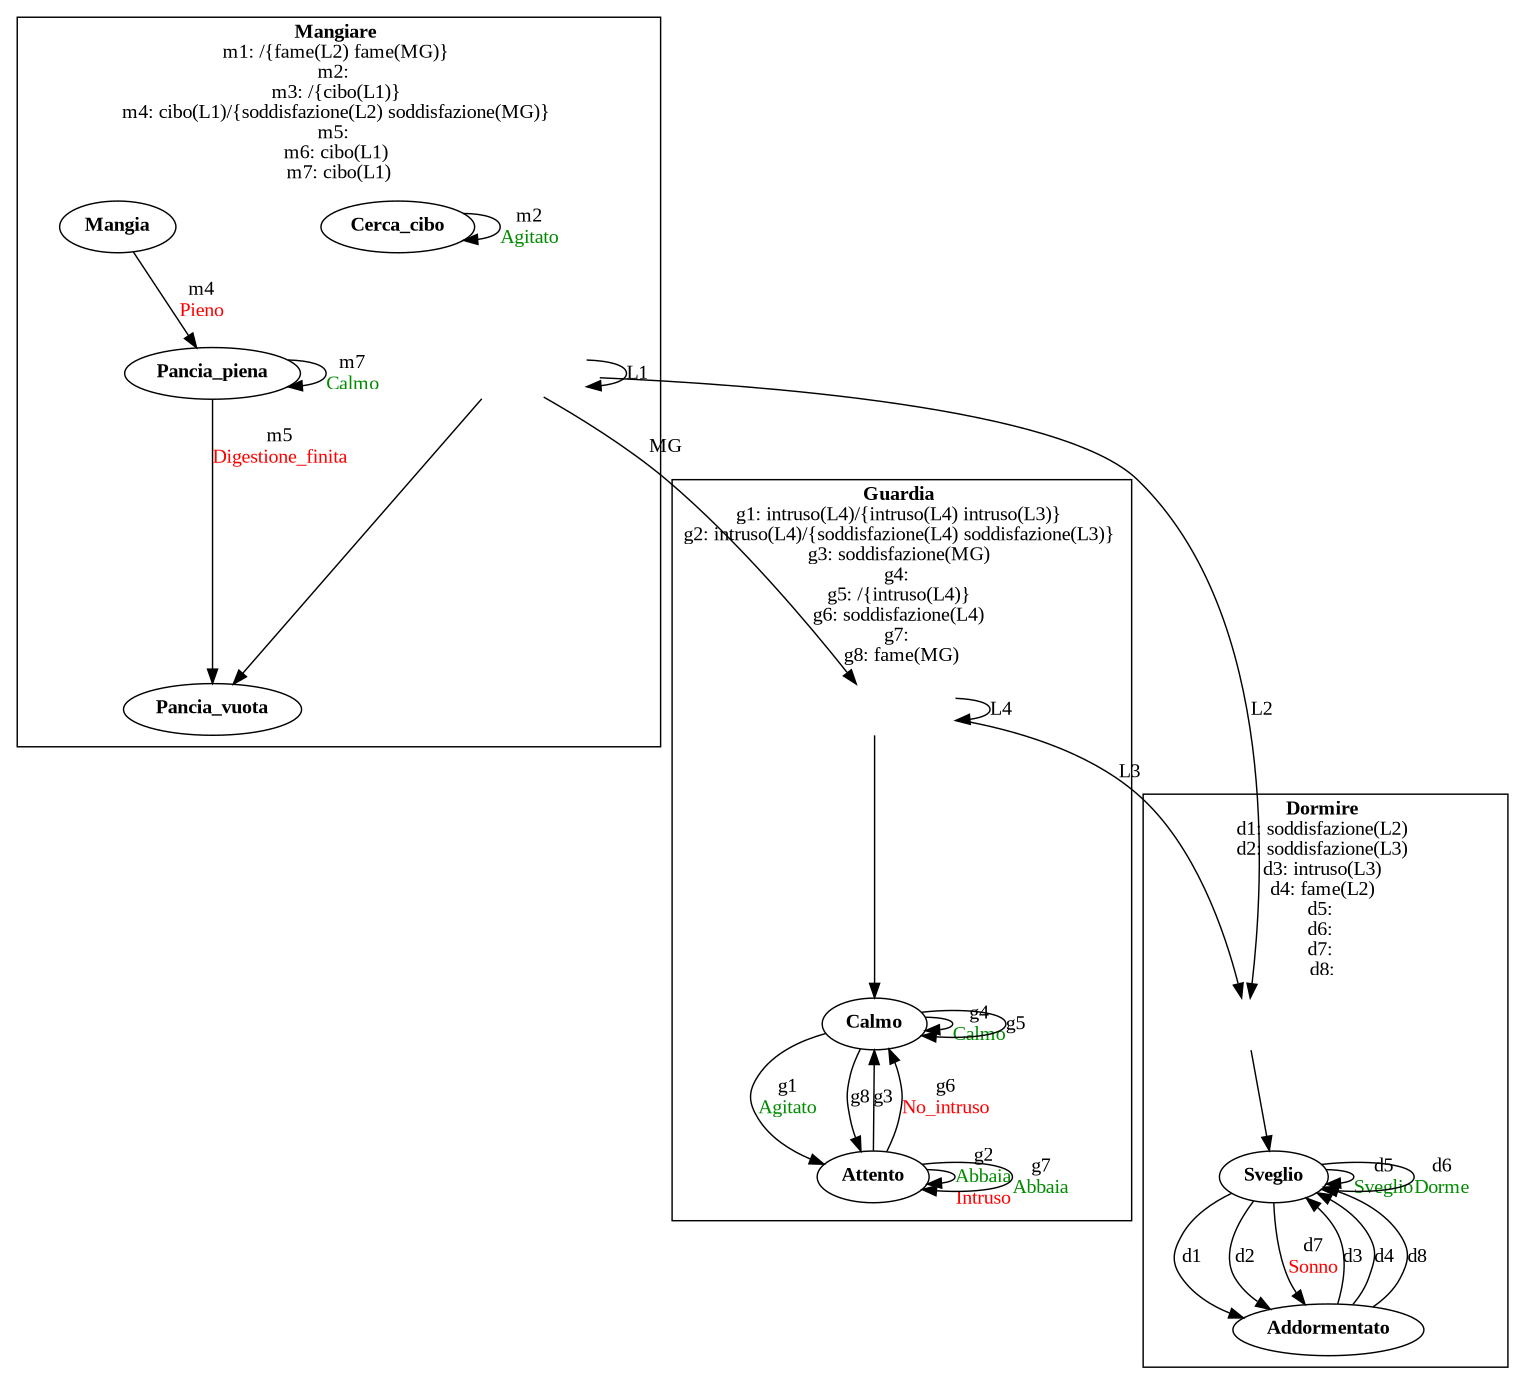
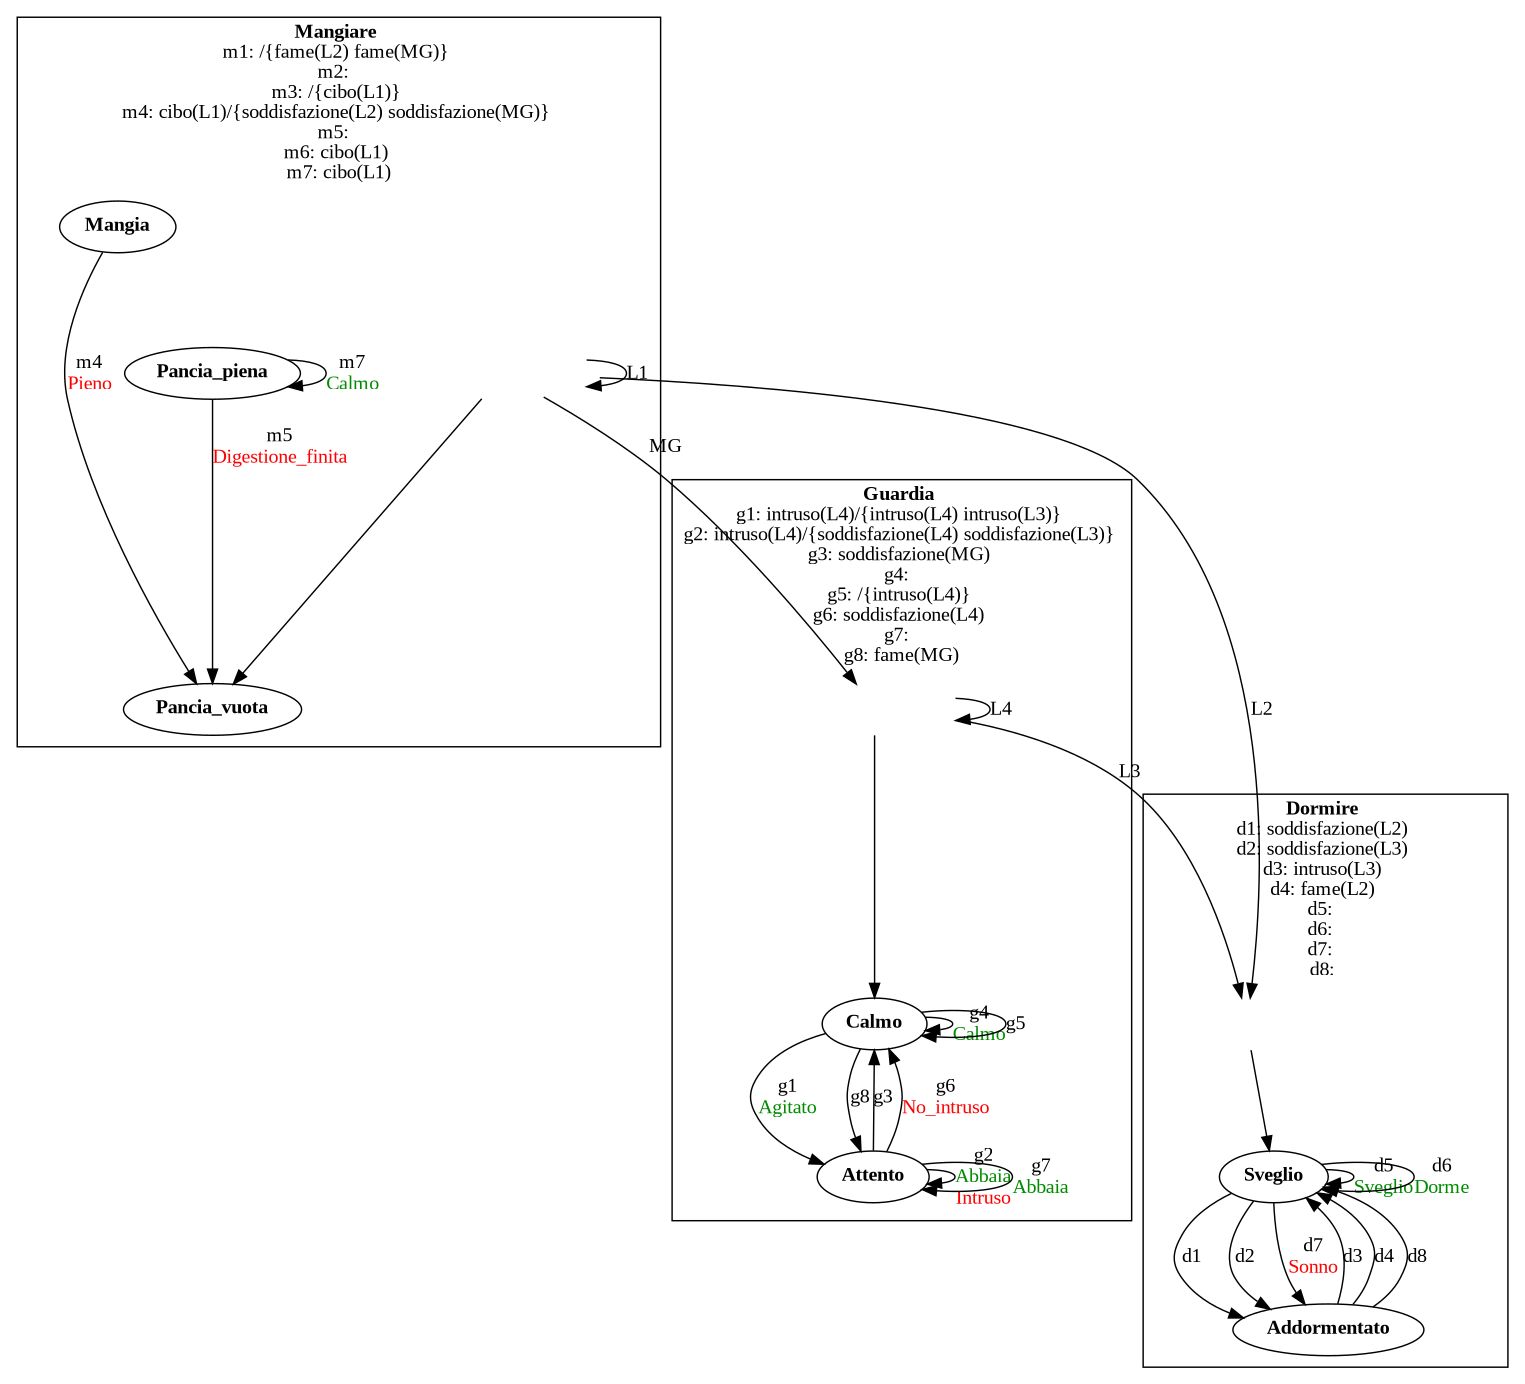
node "Cerca_cibo": removed
edge "Mangia" -> "Pancia_piena": now "Mangia" -> "Pancia_vuota"
